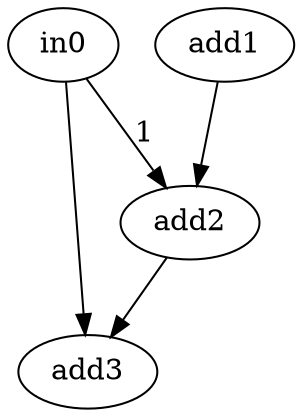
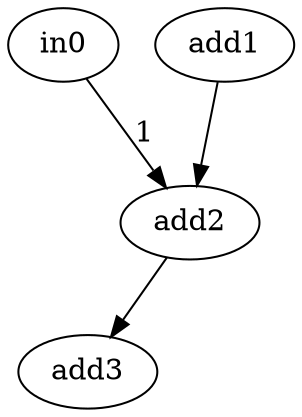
edge "in0" -> "add3": removed
